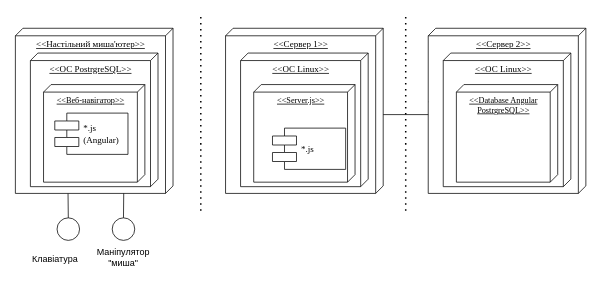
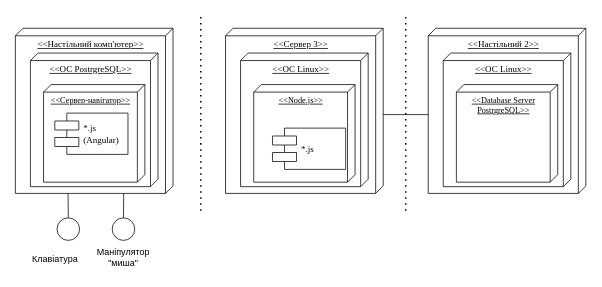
node "<<Настільний миша'ютер>>": label "<<Настільний миша'ютер>>" -> "<<Настільний комп'ютер>>"
node "<<Сервер 1>>": label "<<Сервер 1>>" -> "<<Сервер 3>>"
node "<<Сервер 2>>": label "<<Сервер 2>>" -> "<<Настільний 2>>"
node "<<Веб-навігатор>>": label "<<Веб-навігатор>>" -> "<<Сервер-навігатор>>"
node "<<Server.js>>": label "<<Server.js>>" -> "<<Node.js>>"
node "<<Database Angular PostrgreSQL>>": label "<<Database Angular PostrgreSQL>>" -> "<<Database Server PostrgreSQL>>"
